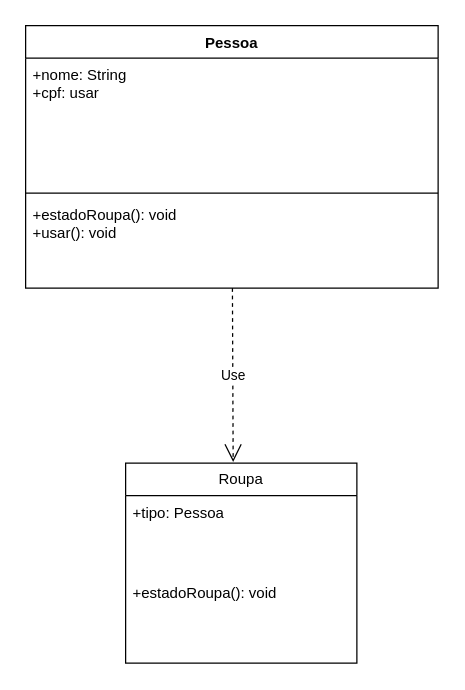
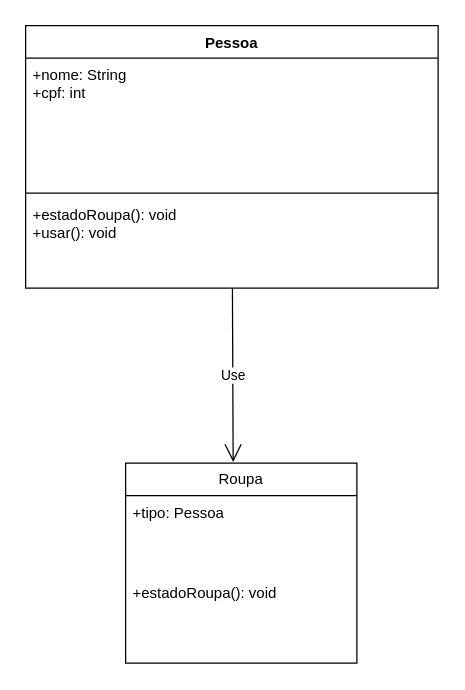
node "+nome: String +cpf: usar": label "+nome: String +cpf: usar" -> "+nome: String +cpf: int"
edge "Pessoa" -> "Roupa": style dashed -> solid
